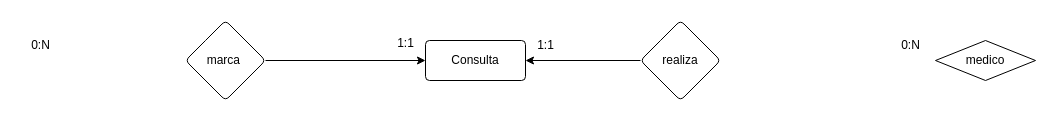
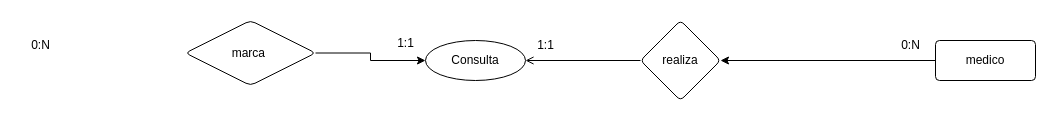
node "marca": size 80x80 -> 130x65
node "Consulta": shape rounded rectangle -> ellipse
edge "realiza" -> "Consulta": arrowhead classic -> open
edge "medico" -> "realiza": added
node "medico": shape diamond -> rounded rectangle
